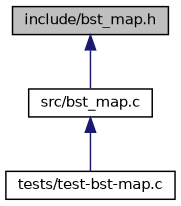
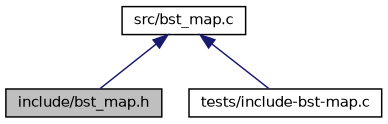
edge "src/bst_map.c" -> "include/bst_map.h": reversed
node "tests/test-bst-map.c": label "tests/test-bst-map.c" -> "tests/include-bst-map.c"
